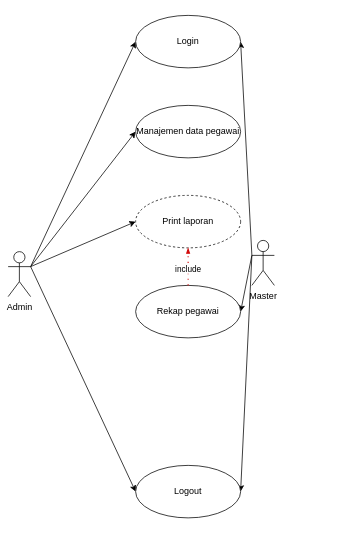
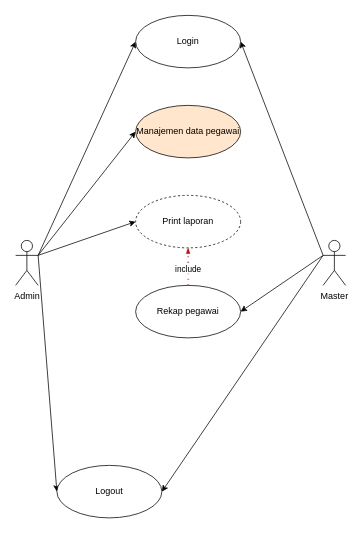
node "Manajemen data pegawai": fillcolor #ffffff -> #ffe6cc
node "Master": moved (263, 263) -> (334, 263)
node "Admin": moved (19, 274) -> (27, 263)
node "Logout": moved (188, 492) -> (109, 492)
